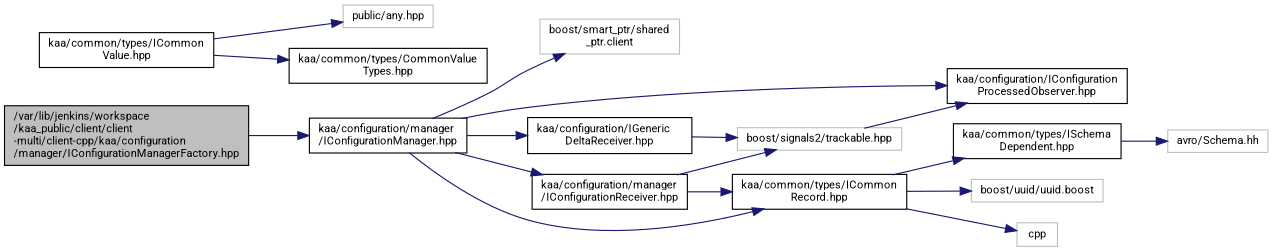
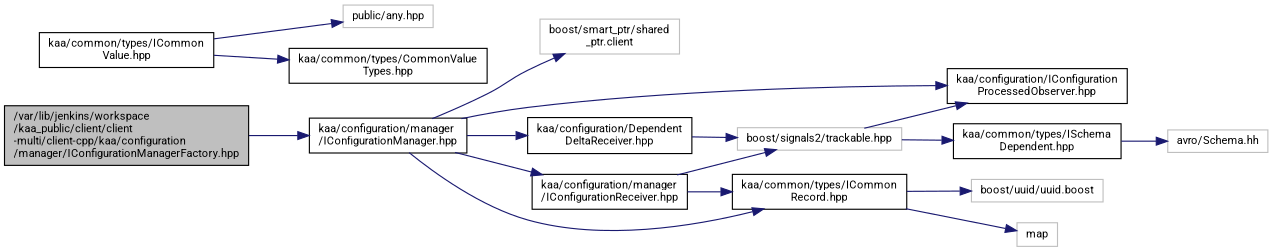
node "kaa/configuration/IGeneric DeltaReceiver.hpp": label "kaa/configuration/IGeneric DeltaReceiver.hpp" -> "kaa/configuration/Dependent DeltaReceiver.hpp"
edge "kaa/common/types/ICommon Record.hpp" -> "kaa/common/types/ISchema Dependent.hpp": now "boost/signals2/trackable.hpp" -> "kaa/common/types/ISchema Dependent.hpp"
node "cpp": label "cpp" -> "map"
